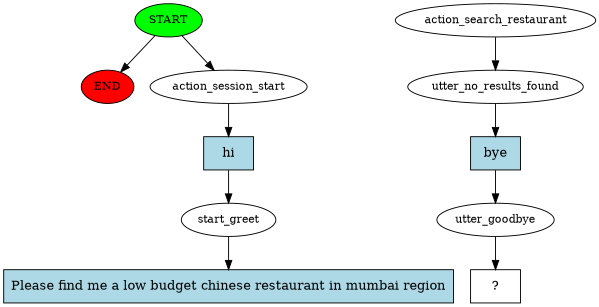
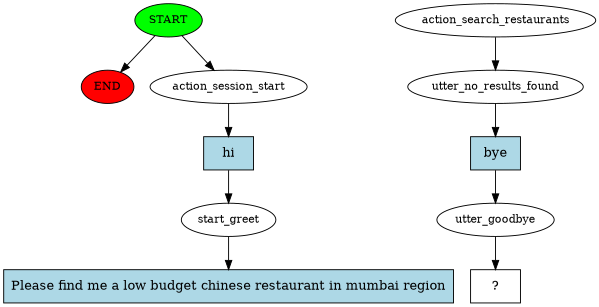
node "action_search_restaurant": label "action_search_restaurant" -> "action_search_restaurants"
